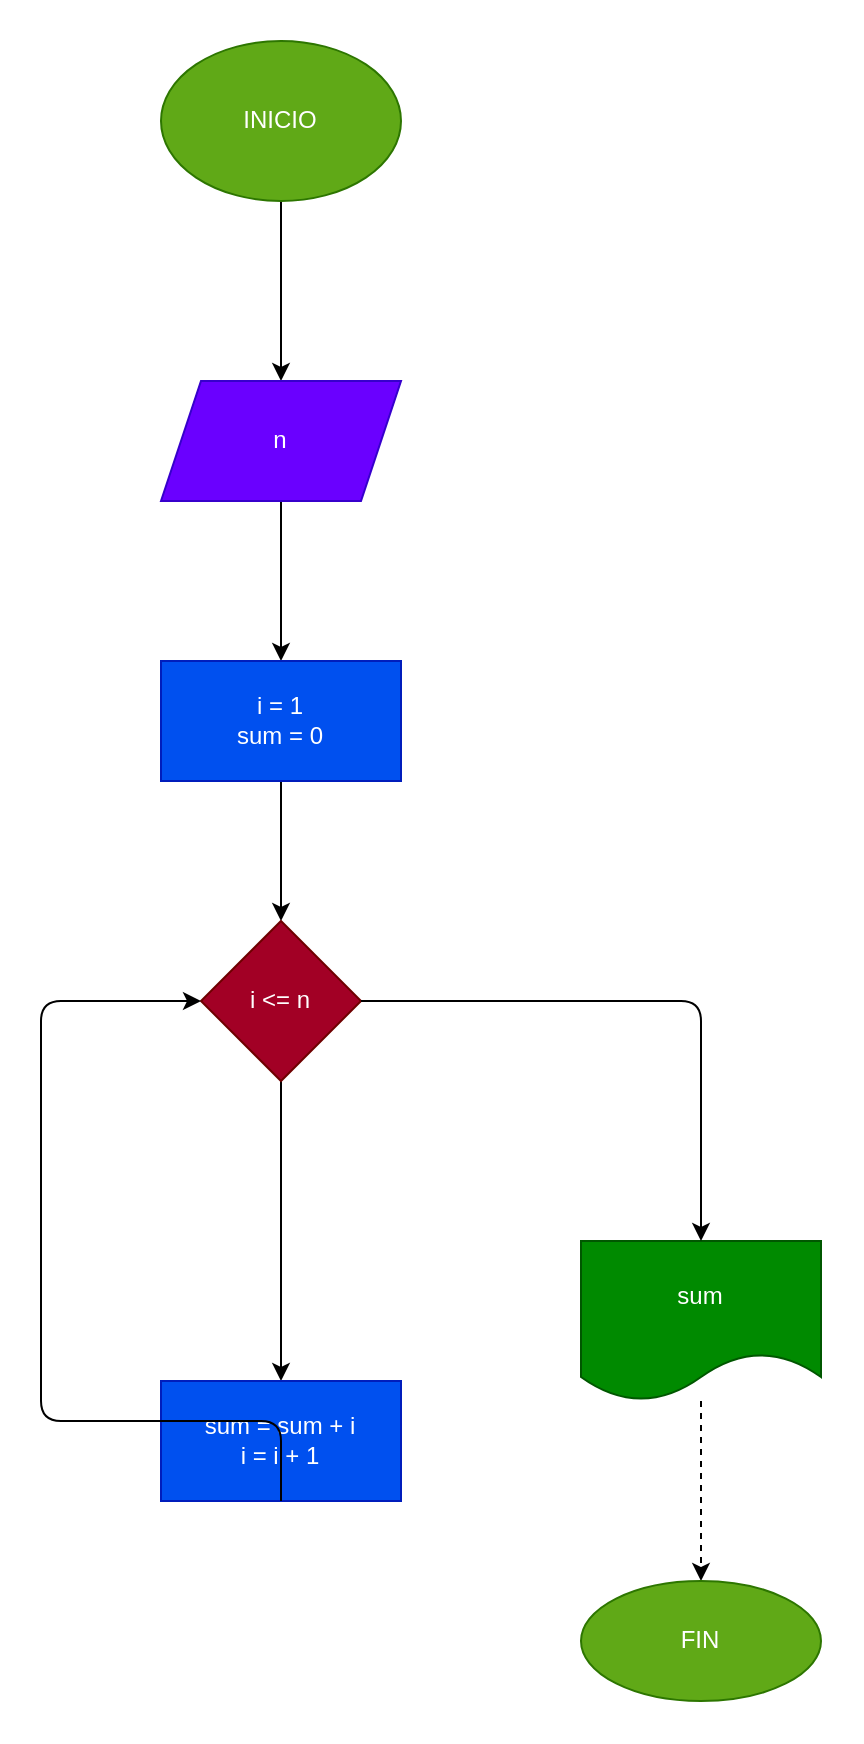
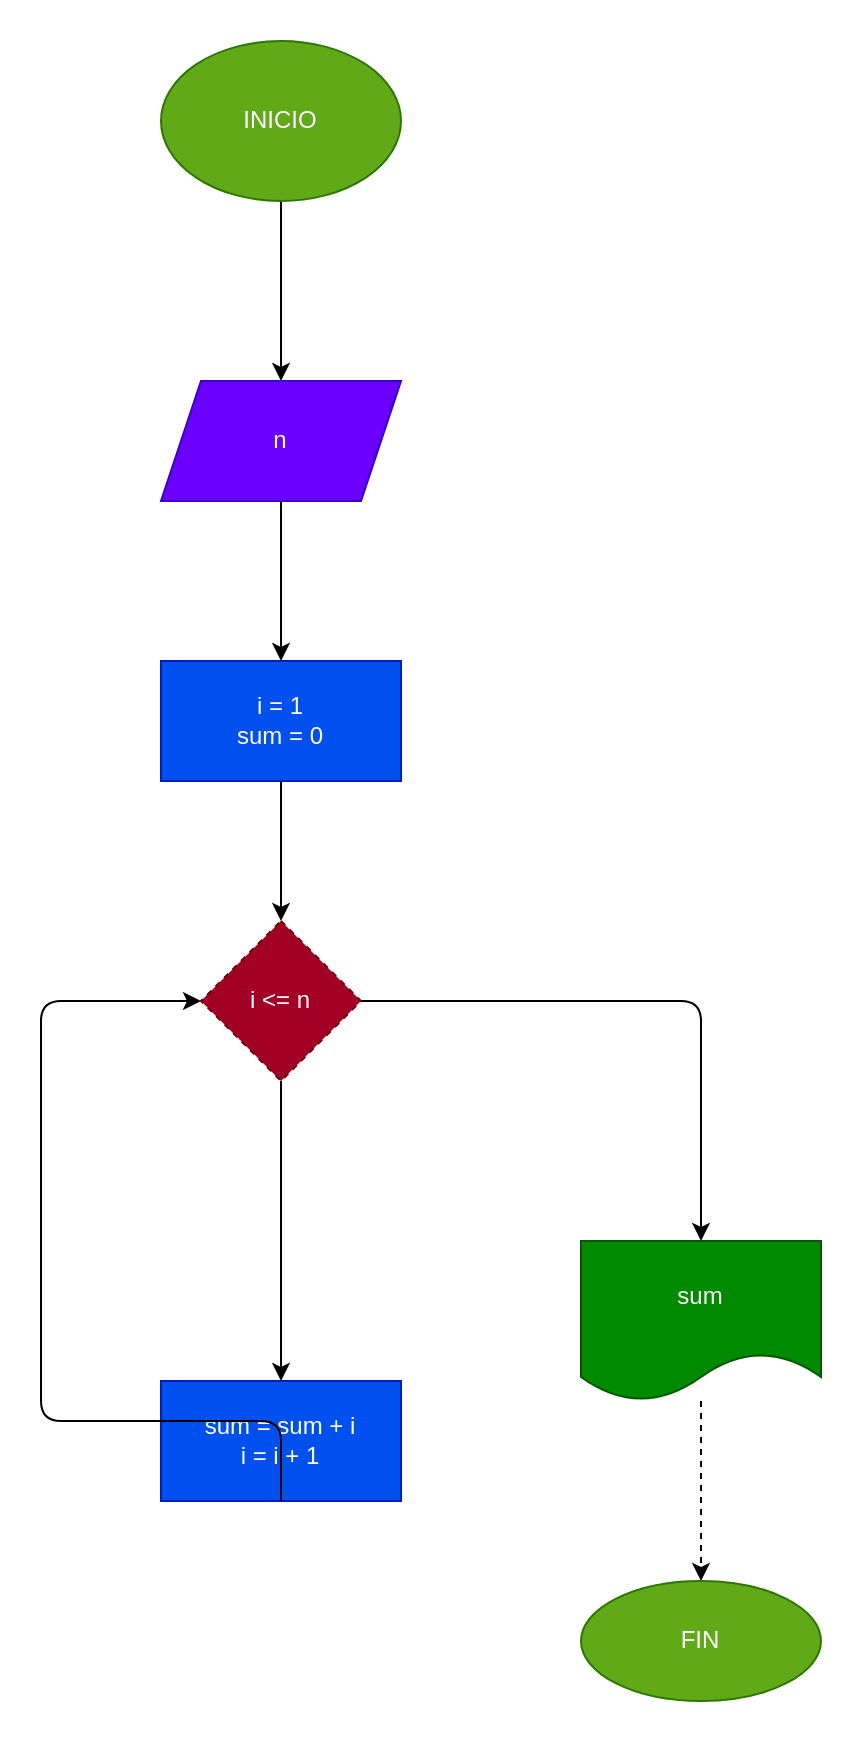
node "i <= n": style solid -> dashed
